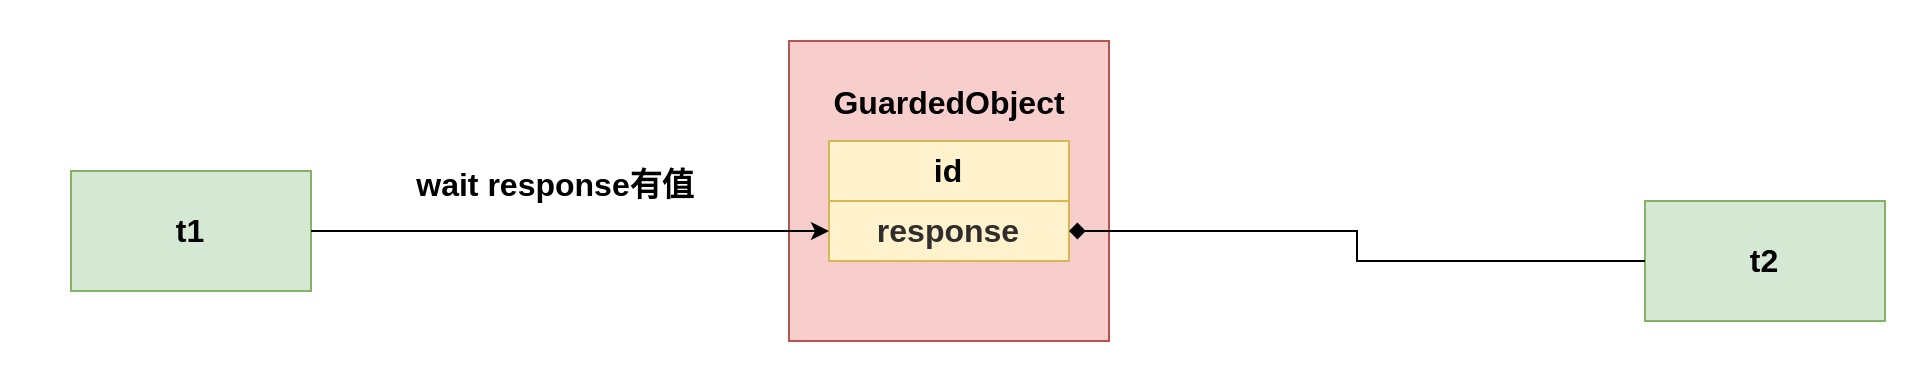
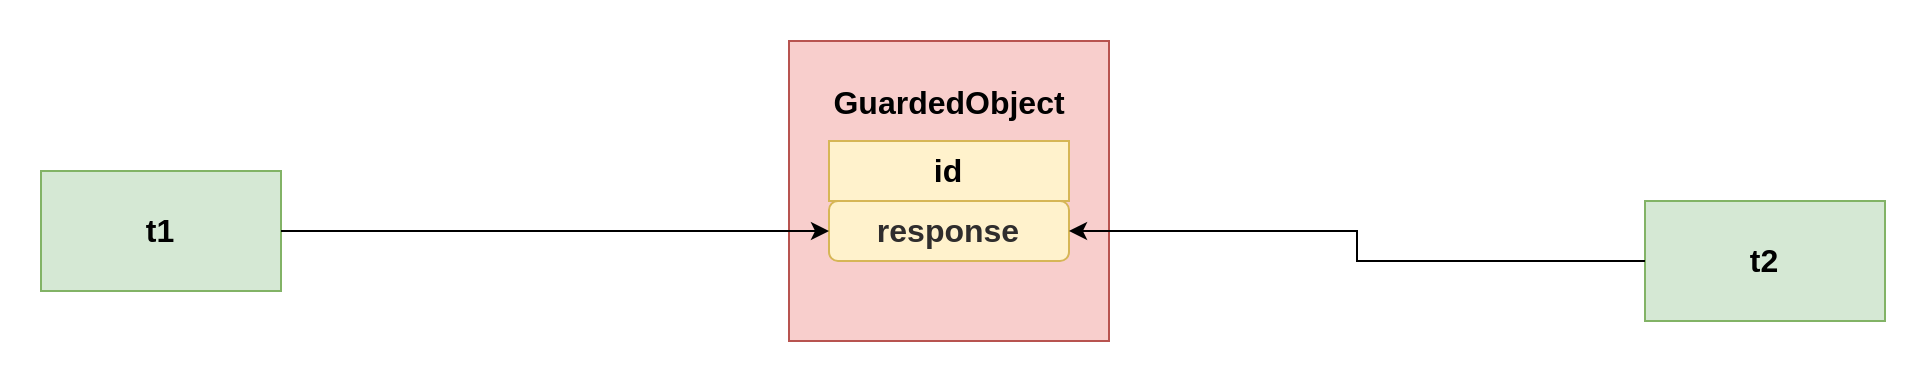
node "wait response有值": removed
node "t1": moved (191, 231) -> (161, 231)
node "response": shape rectangle -> rounded rectangle
edge "t2" -> "response": arrowhead diamond -> classic
